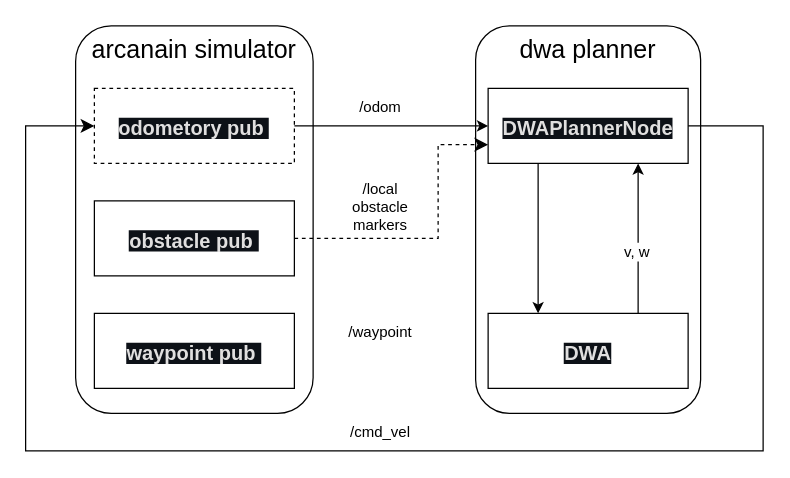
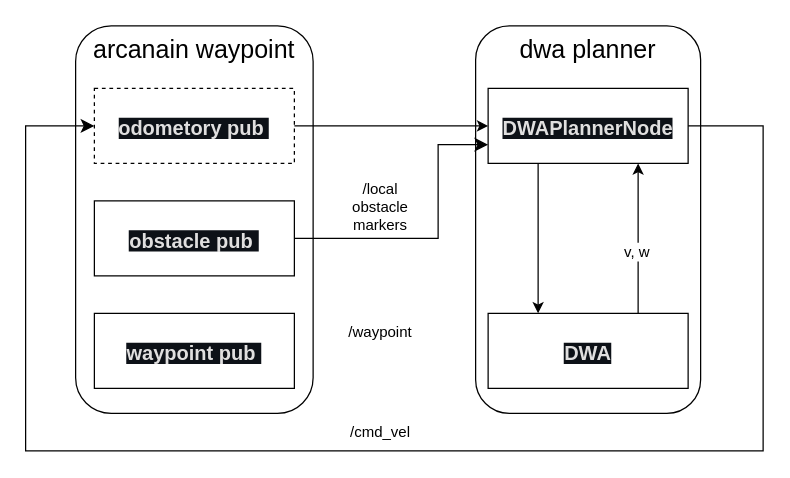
node "arcanain simulator": label "arcanain simulator" -> "arcanain waypoint"
node "/odom": removed
edge "obstacle pub" -> "DWAPlannerNode": style dashed -> solid
